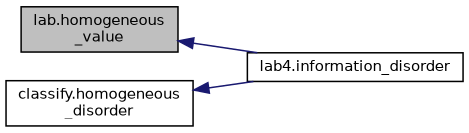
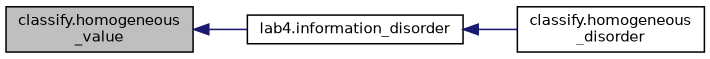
node "lab.homogeneous _value": label "lab.homogeneous _value" -> "classify.homogeneous _value"
edge "lab4.information_disorder" -> "classify.homogeneous _disorder": reversed
